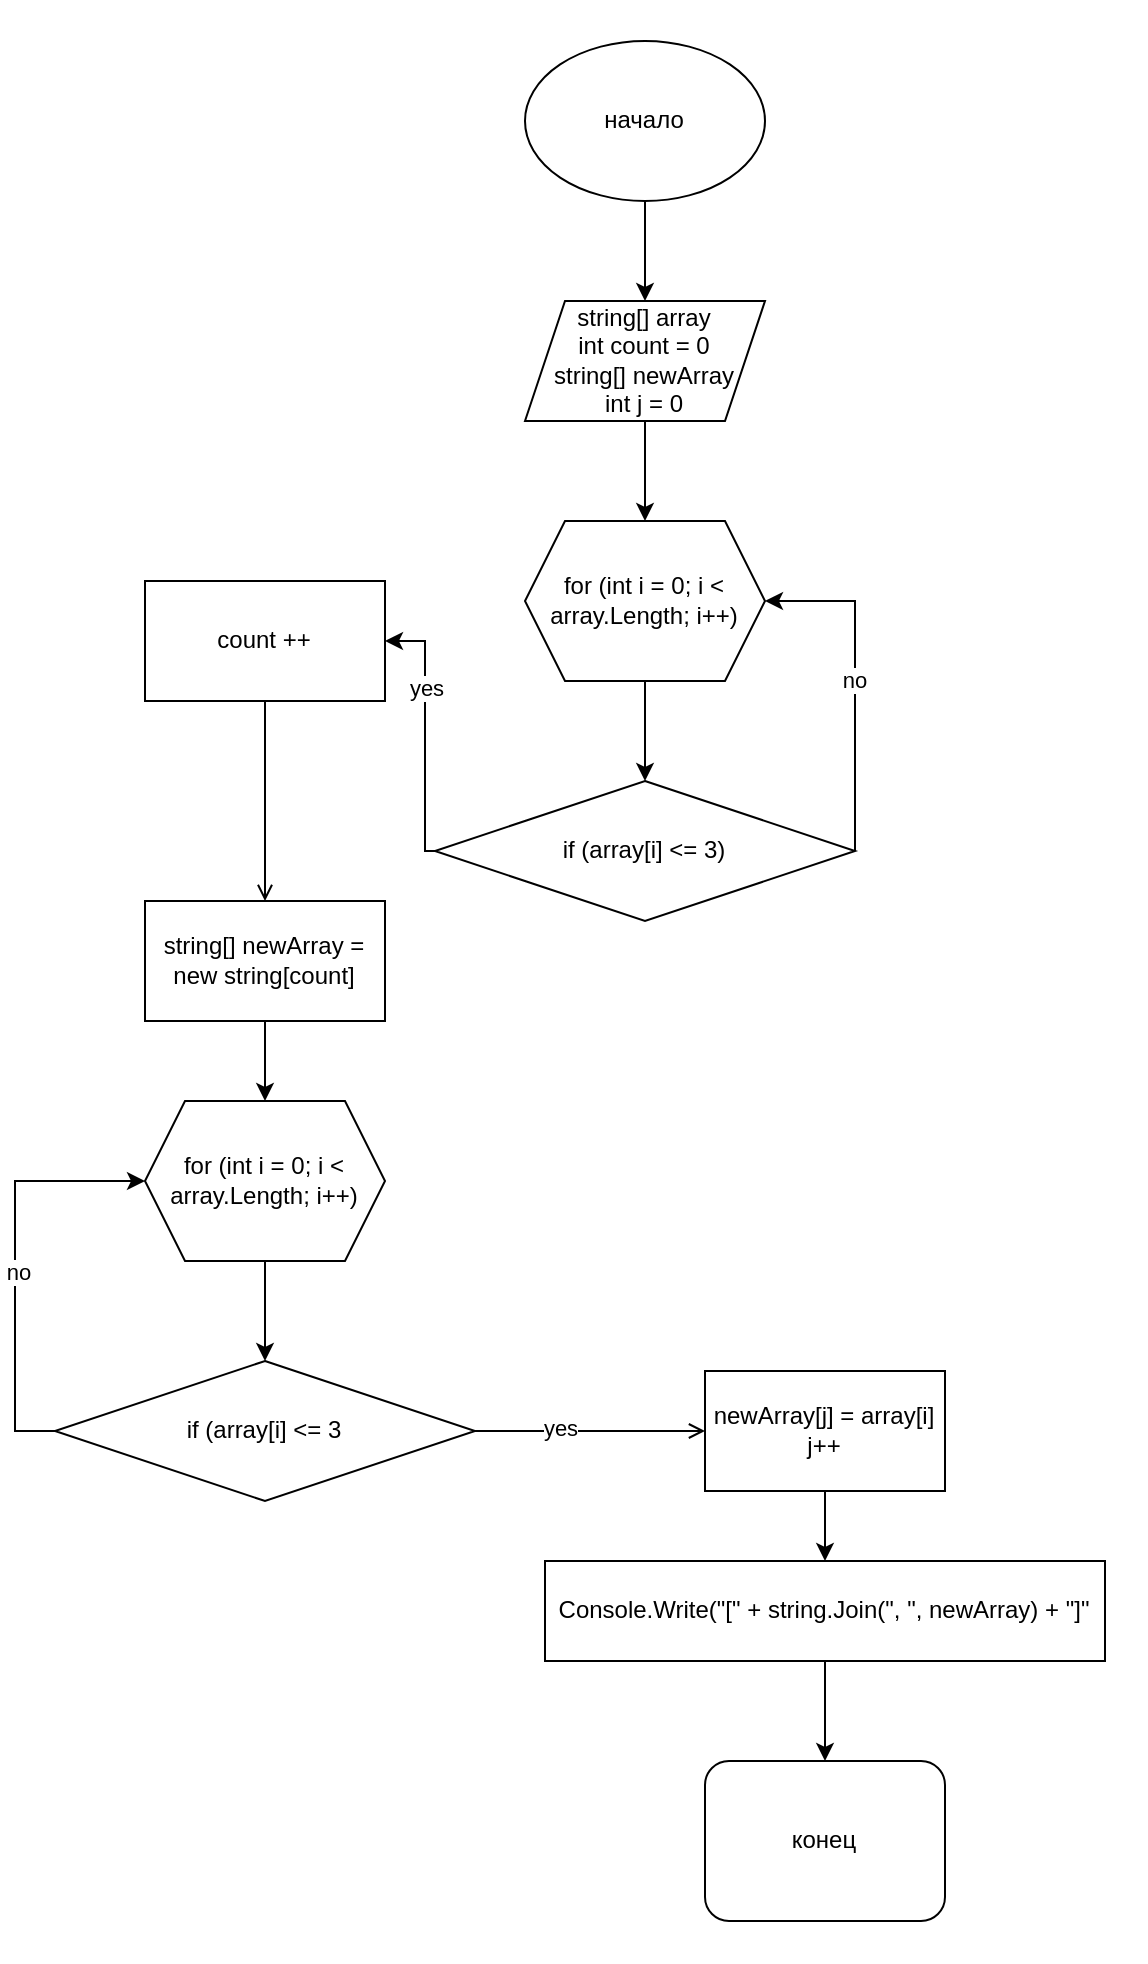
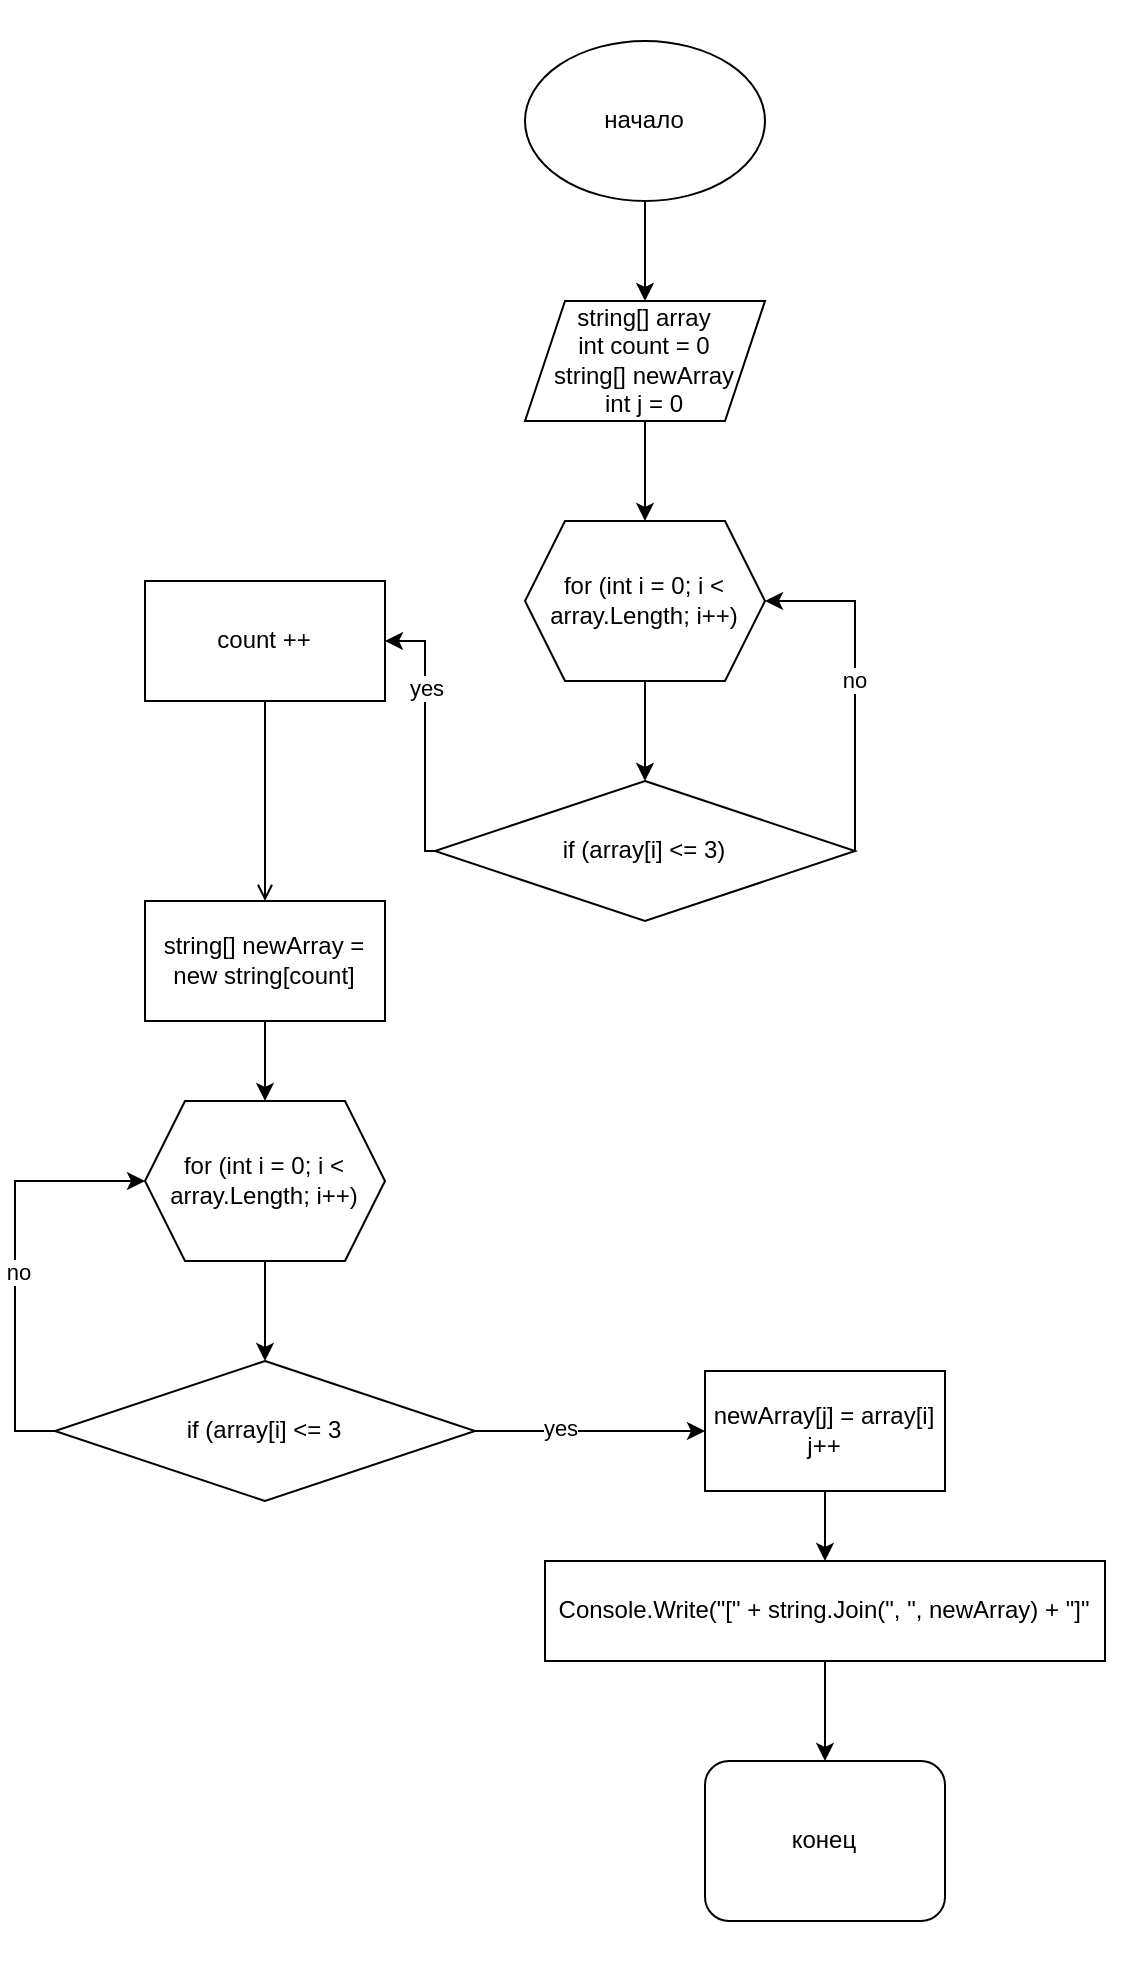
edge "if (array[i] <= 3" -> "newArray[j] = array[i] j++": arrowhead open -> classic
